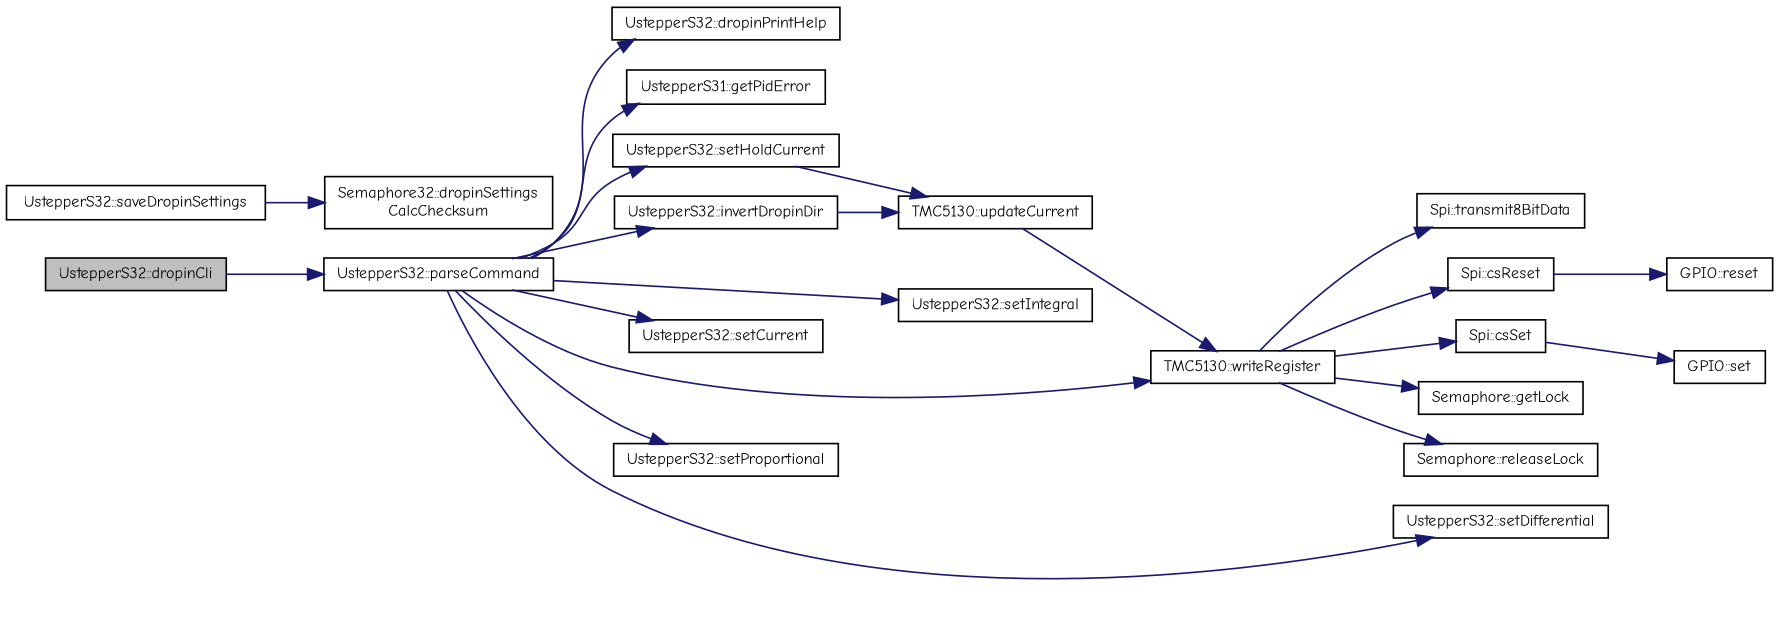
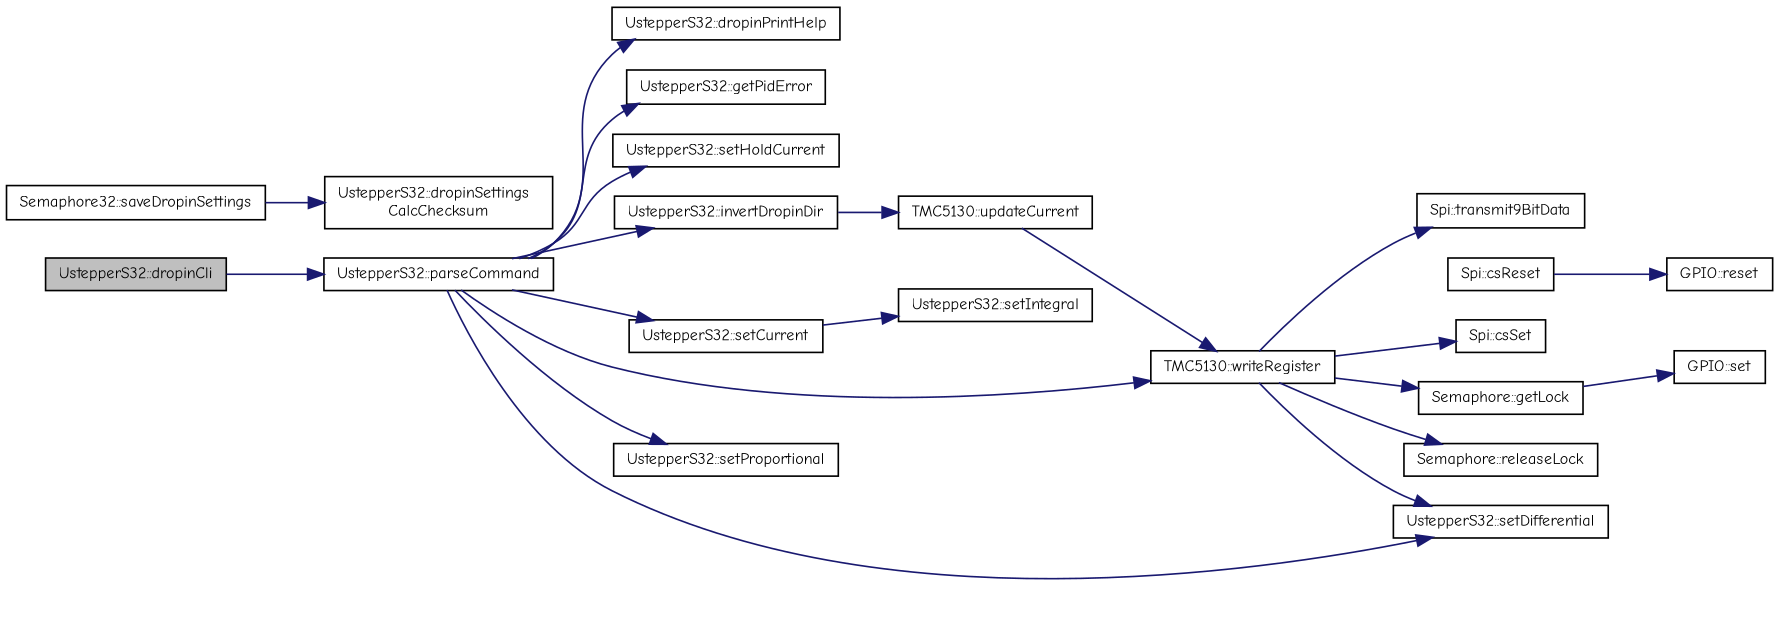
node "UstepperS31::getPidError": label "UstepperS31::getPidError" -> "UstepperS32::getPidError"
edge "UstepperS32::setHoldCurrent" -> "TMC5130::updateCurrent": removed
node "UstepperS32::saveDropinSettings": label "UstepperS32::saveDropinSettings" -> "Semaphore32::saveDropinSettings"
node "Semaphore32::dropinSettings CalcChecksum": label "Semaphore32::dropinSettings CalcChecksum" -> "UstepperS32::dropinSettings CalcChecksum"
node "Spi::transmit8BitData": label "Spi::transmit8BitData" -> "Spi::transmit9BitData"
edge "UstepperS32::parseCommand" -> "UstepperS32::setIntegral": now "UstepperS32::setCurrent" -> "UstepperS32::setIntegral"
edge "TMC5130::writeRegister" -> "Spi::csReset": now "TMC5130::writeRegister" -> "UstepperS32::setDifferential"
edge "Spi::csSet" -> "GPIO::set": now "Semaphore::getLock" -> "GPIO::set"
